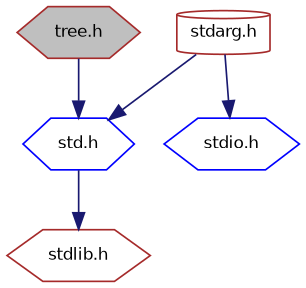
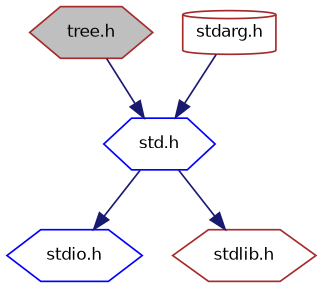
edge "stdarg.h" -> "stdio.h": now "std.h" -> "stdio.h"
